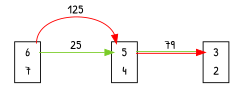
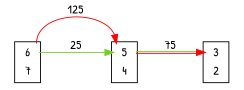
edge "5" -> "3": label "79" -> "75"
